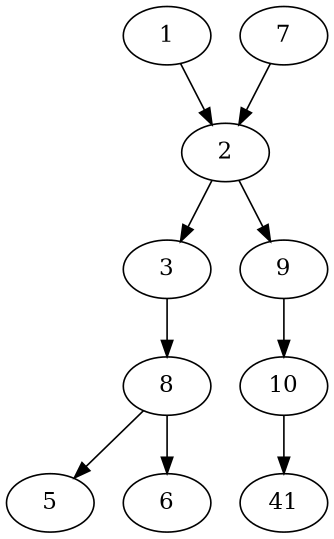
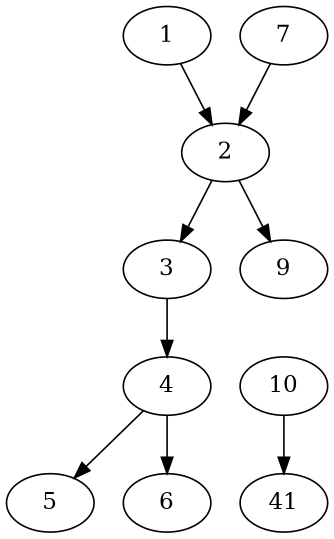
edge "9" -> "10": removed
node "8": label "8" -> "4"
